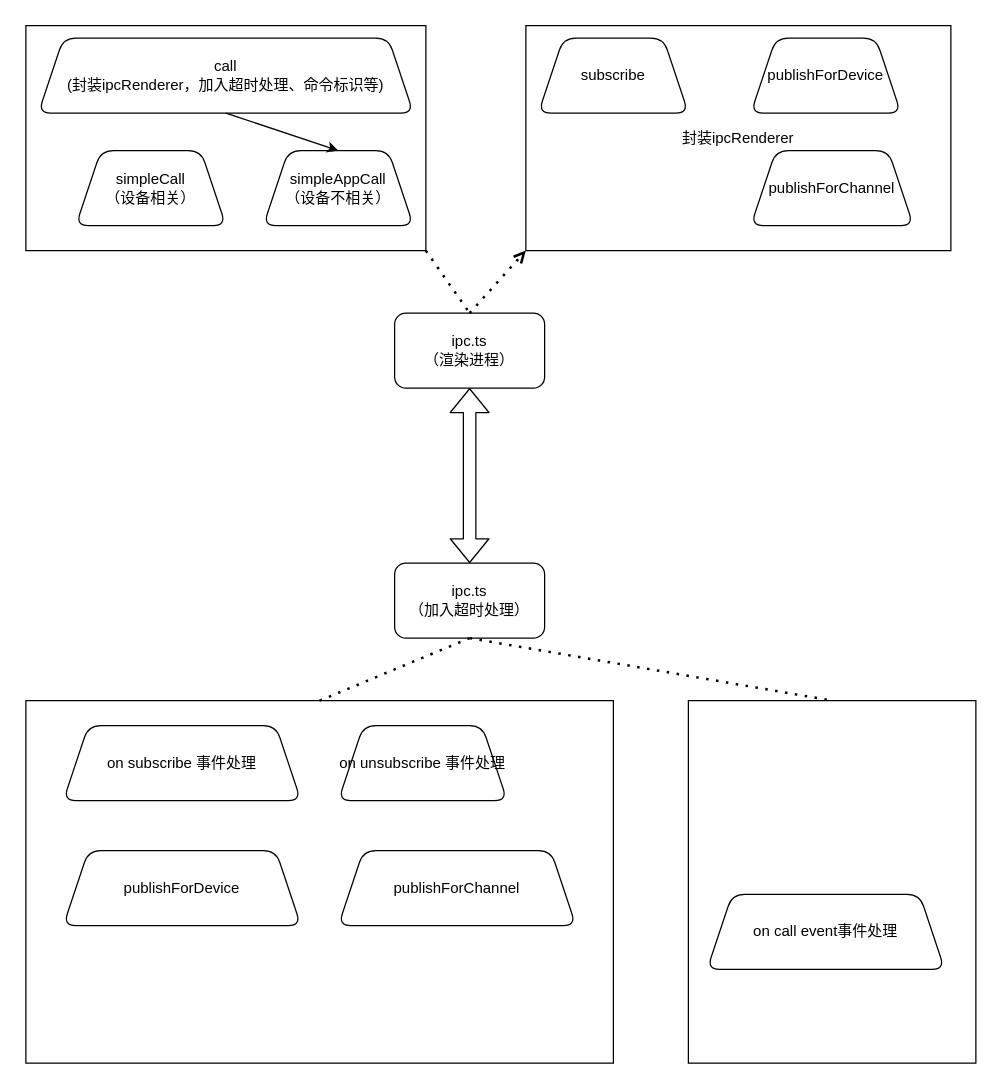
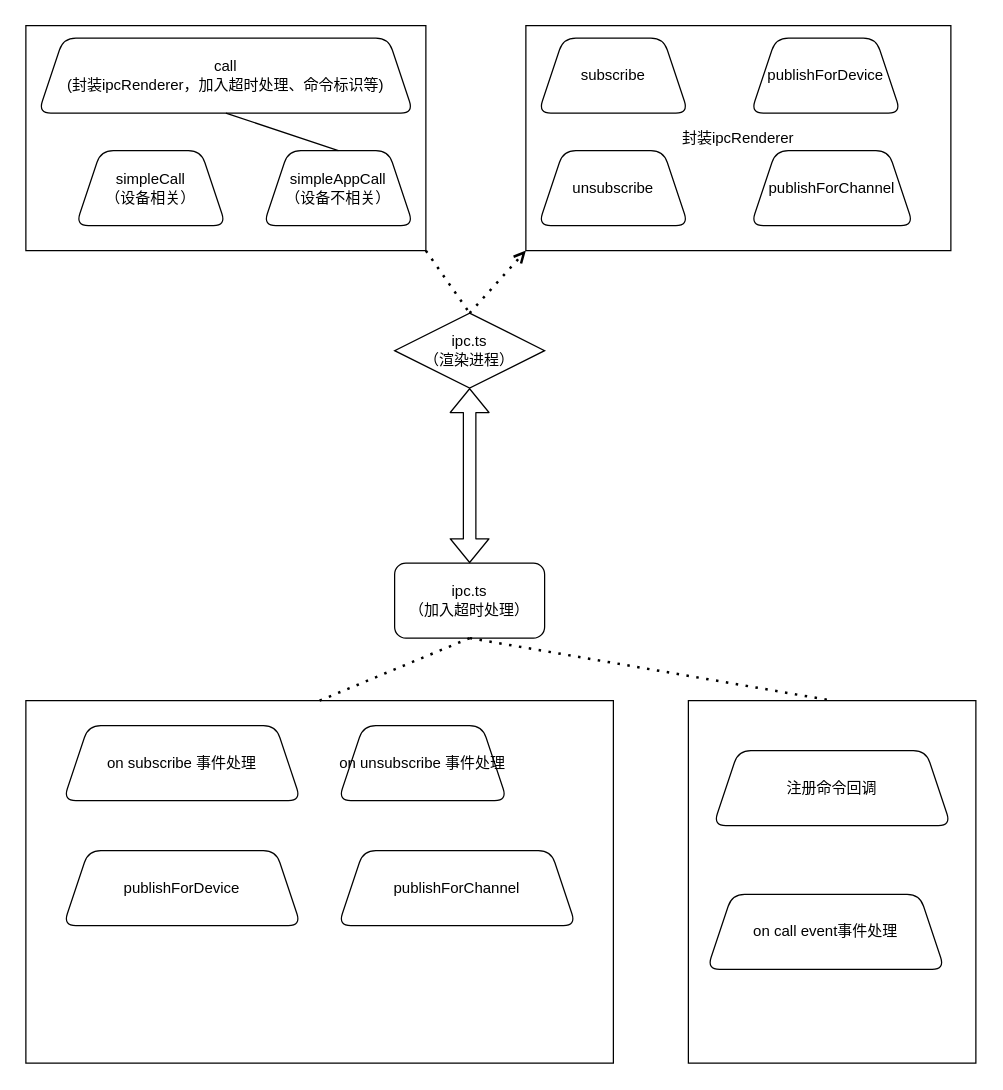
edge "call (封装ipcRenderer，加入超时处理、命令标识等)" -> "simpleAppCall （设备不相关）": arrowhead classic -> none
node "unsubscribe": added
node "ipc.ts （渲染进程）": shape rounded rectangle -> diamond
node "注册命令回调": added
